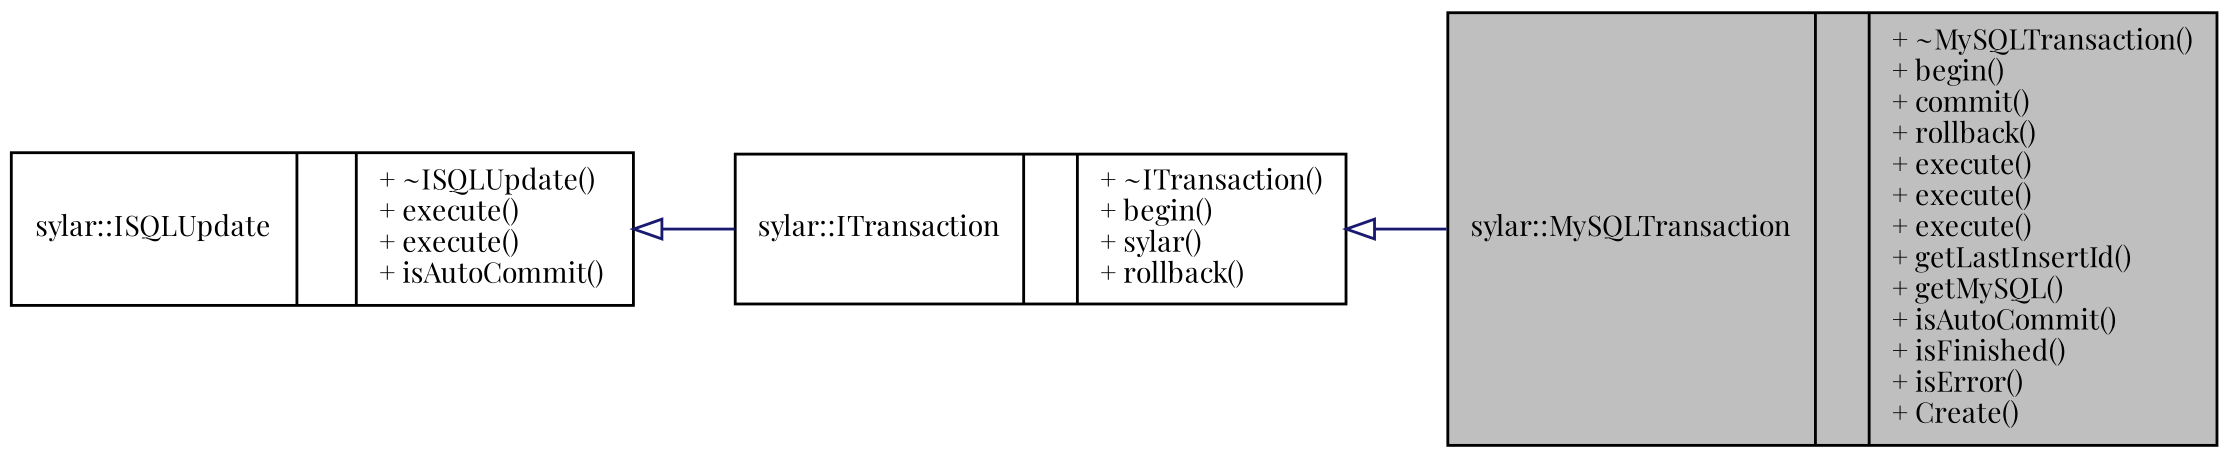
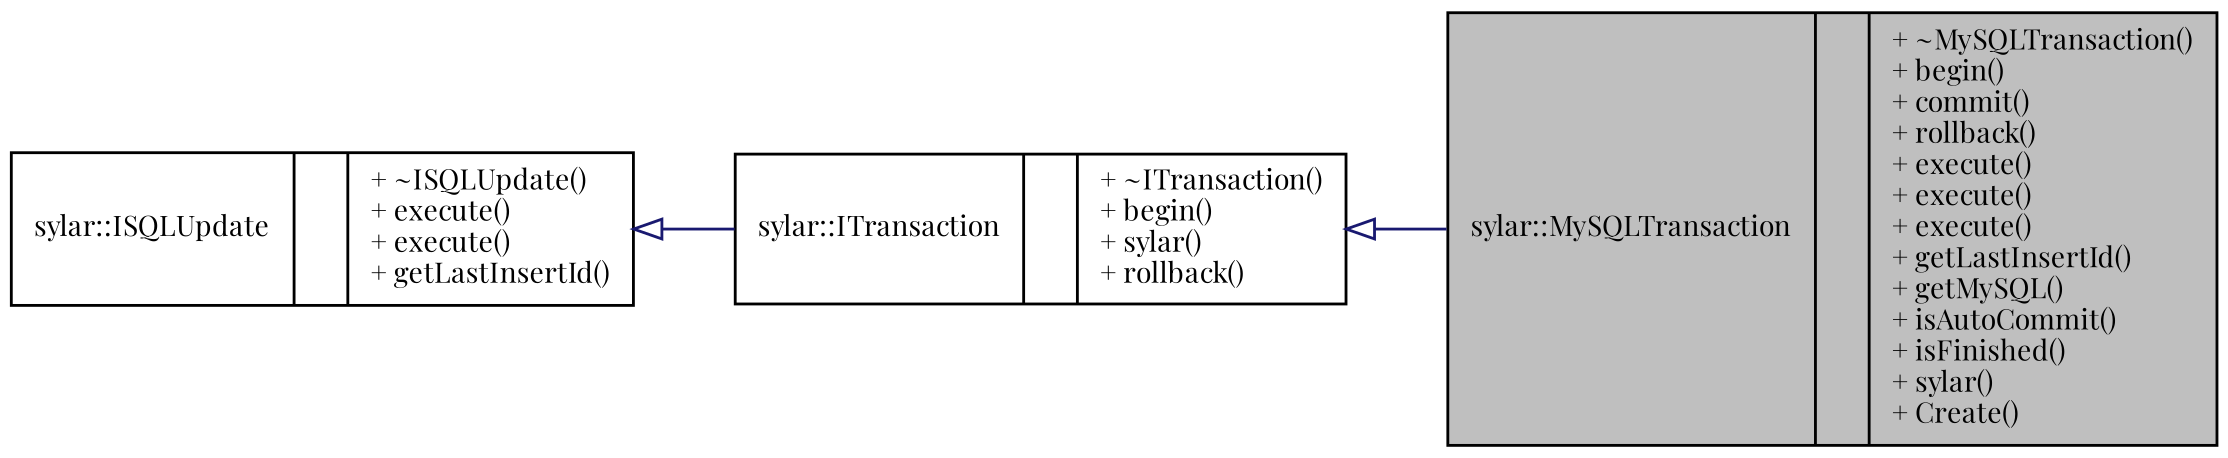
node "sylar::ISQLUpdate": text "+ isAutoCommit()" -> "+ getLastInsertId()"
node "sylar::MySQLTransaction": text "+ isError()" -> "+ sylar()"
